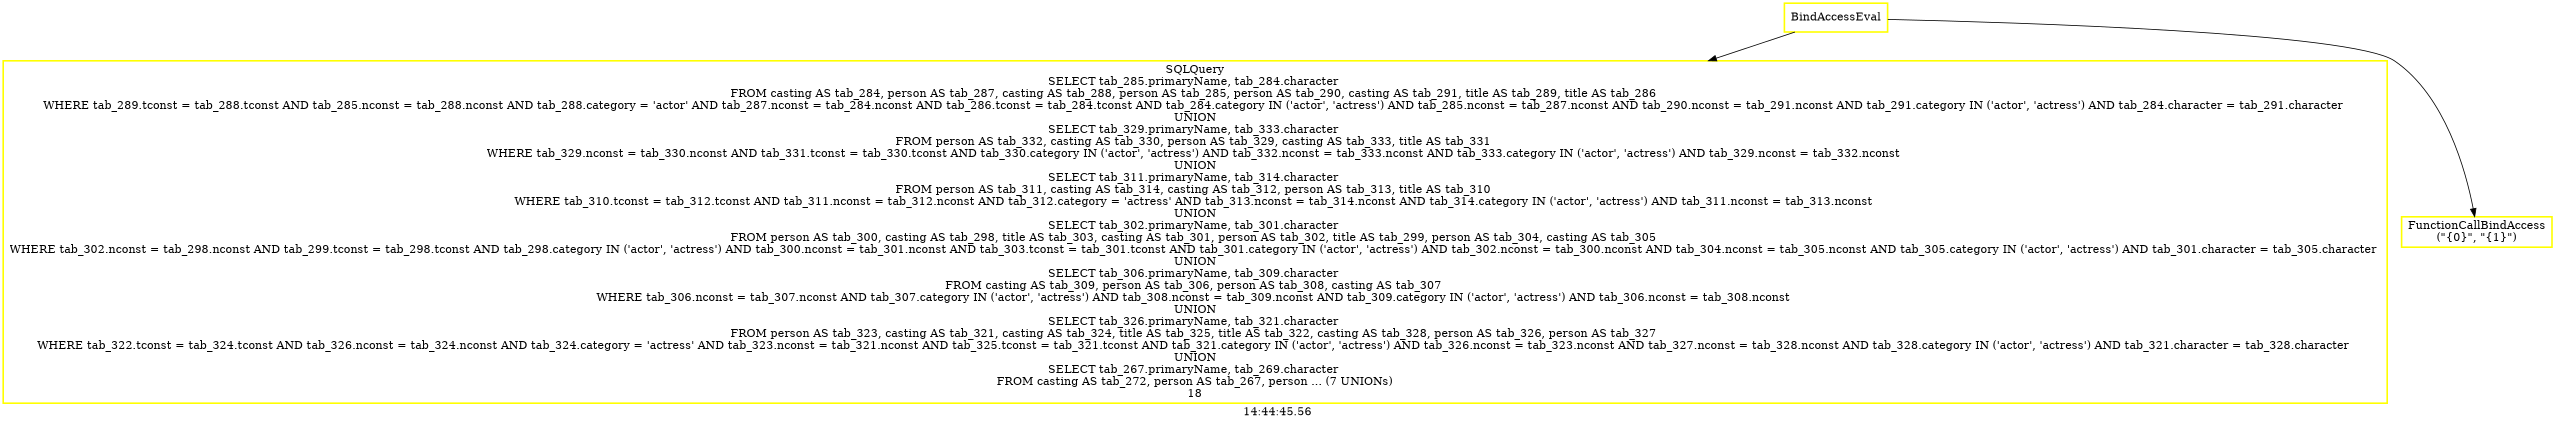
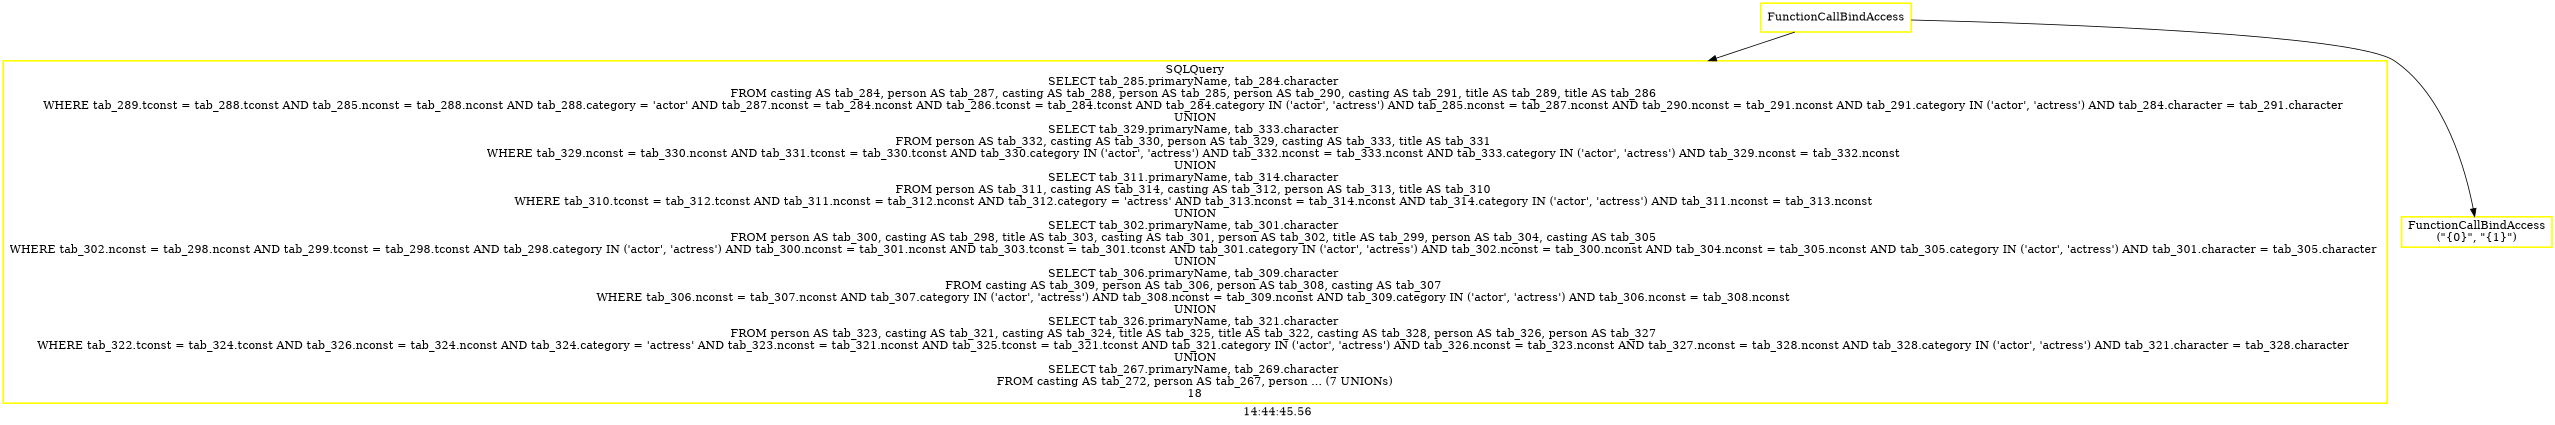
node "BindAccessEval": label "BindAccessEval" -> "FunctionCallBindAccess"
